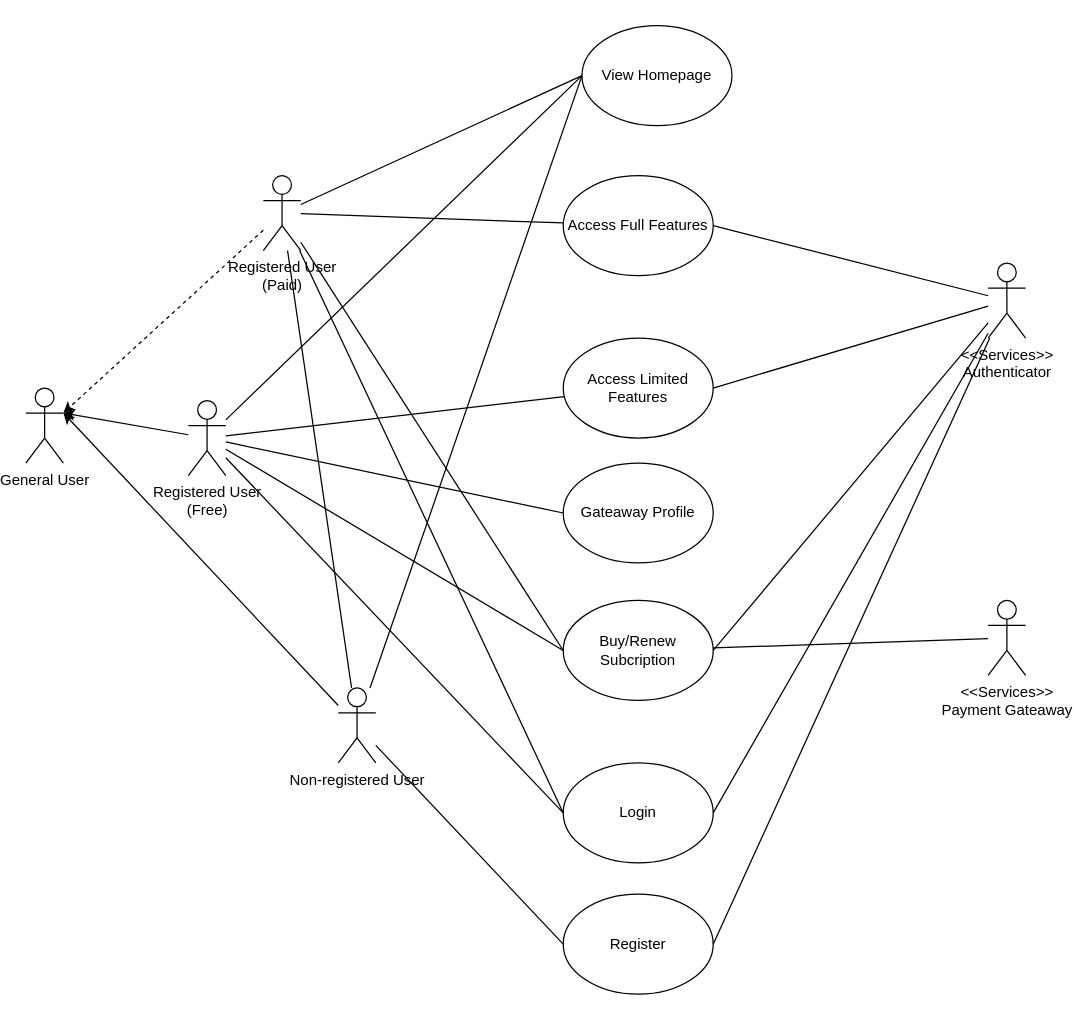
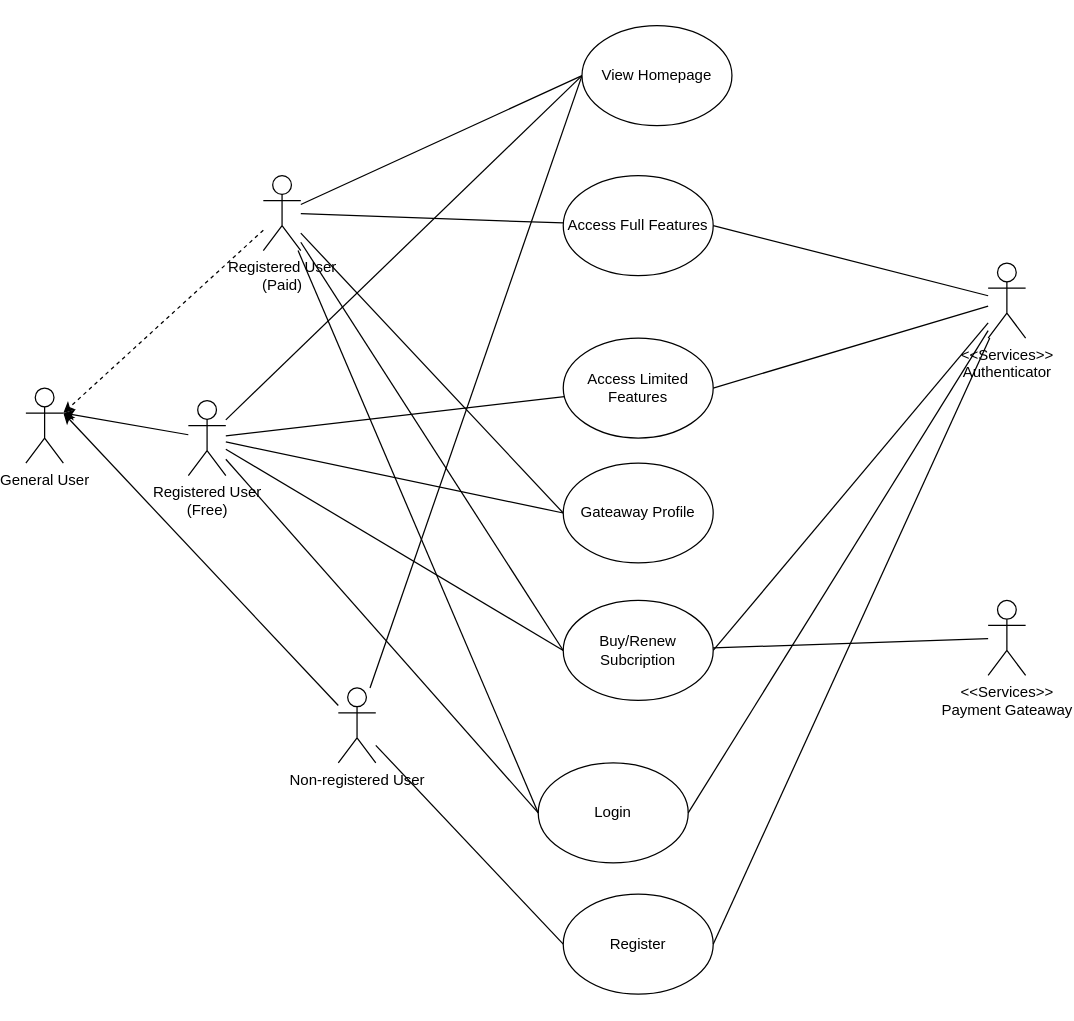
edge "Registered User (Paid)" -- "Non-registered User": now "Registered User (Paid)" -- "Gateaway Profile"
node "Login": moved (638, 813) -> (613, 813)
